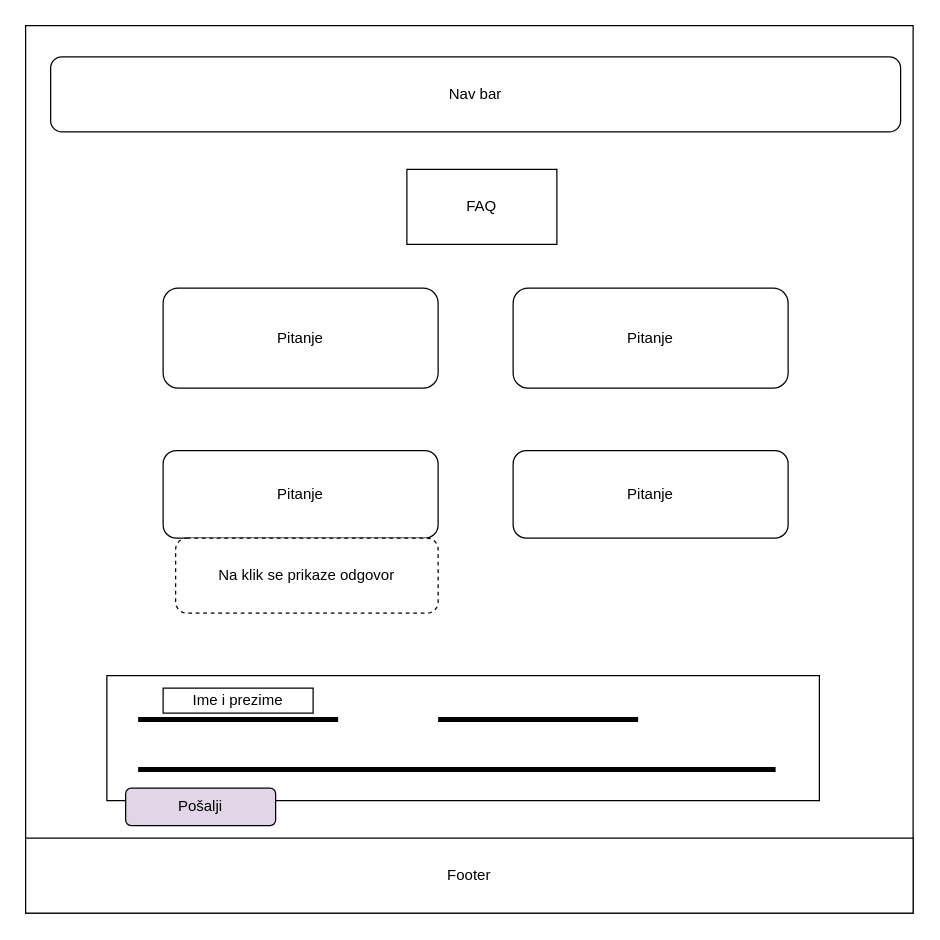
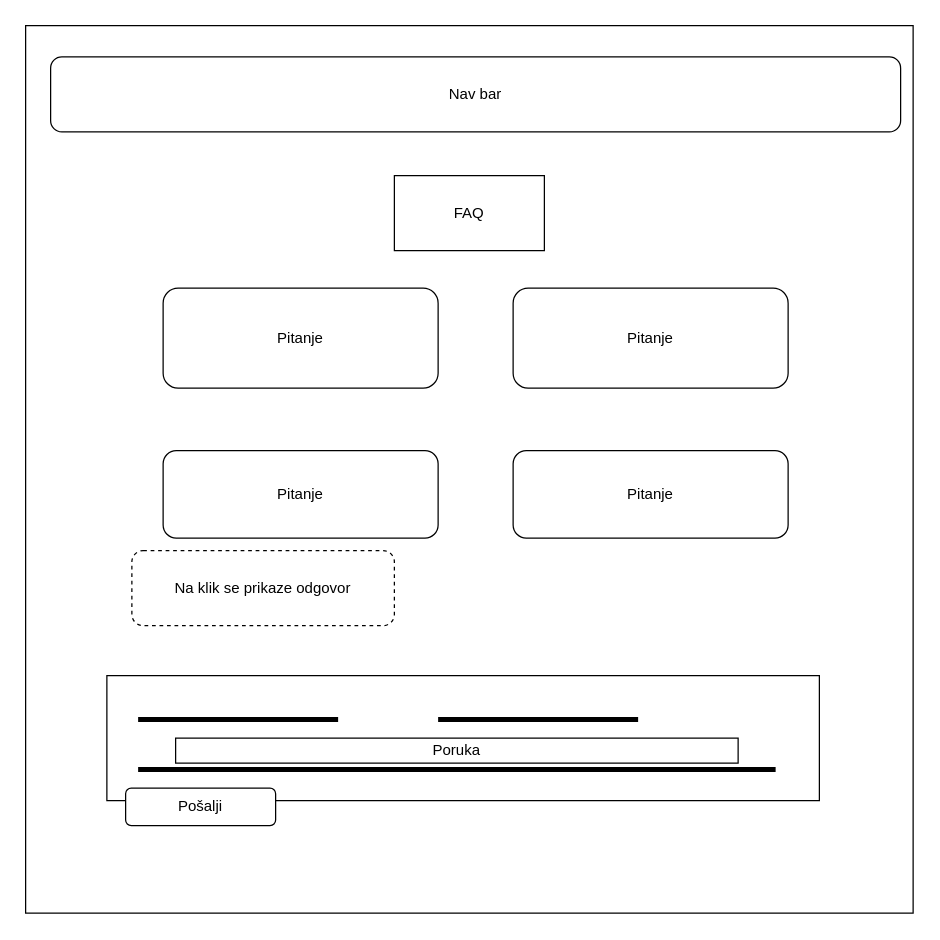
node "FAQ": moved (482, 207) -> (469, 213)
node "Na klik se prikaze odgovor": moved (307, 576) -> (263, 588)
node "Ime i prezime": removed
node "Poruka": added
node "Pošalji": fillcolor #e1d5e7 -> #ffffff
node "Footer": removed
